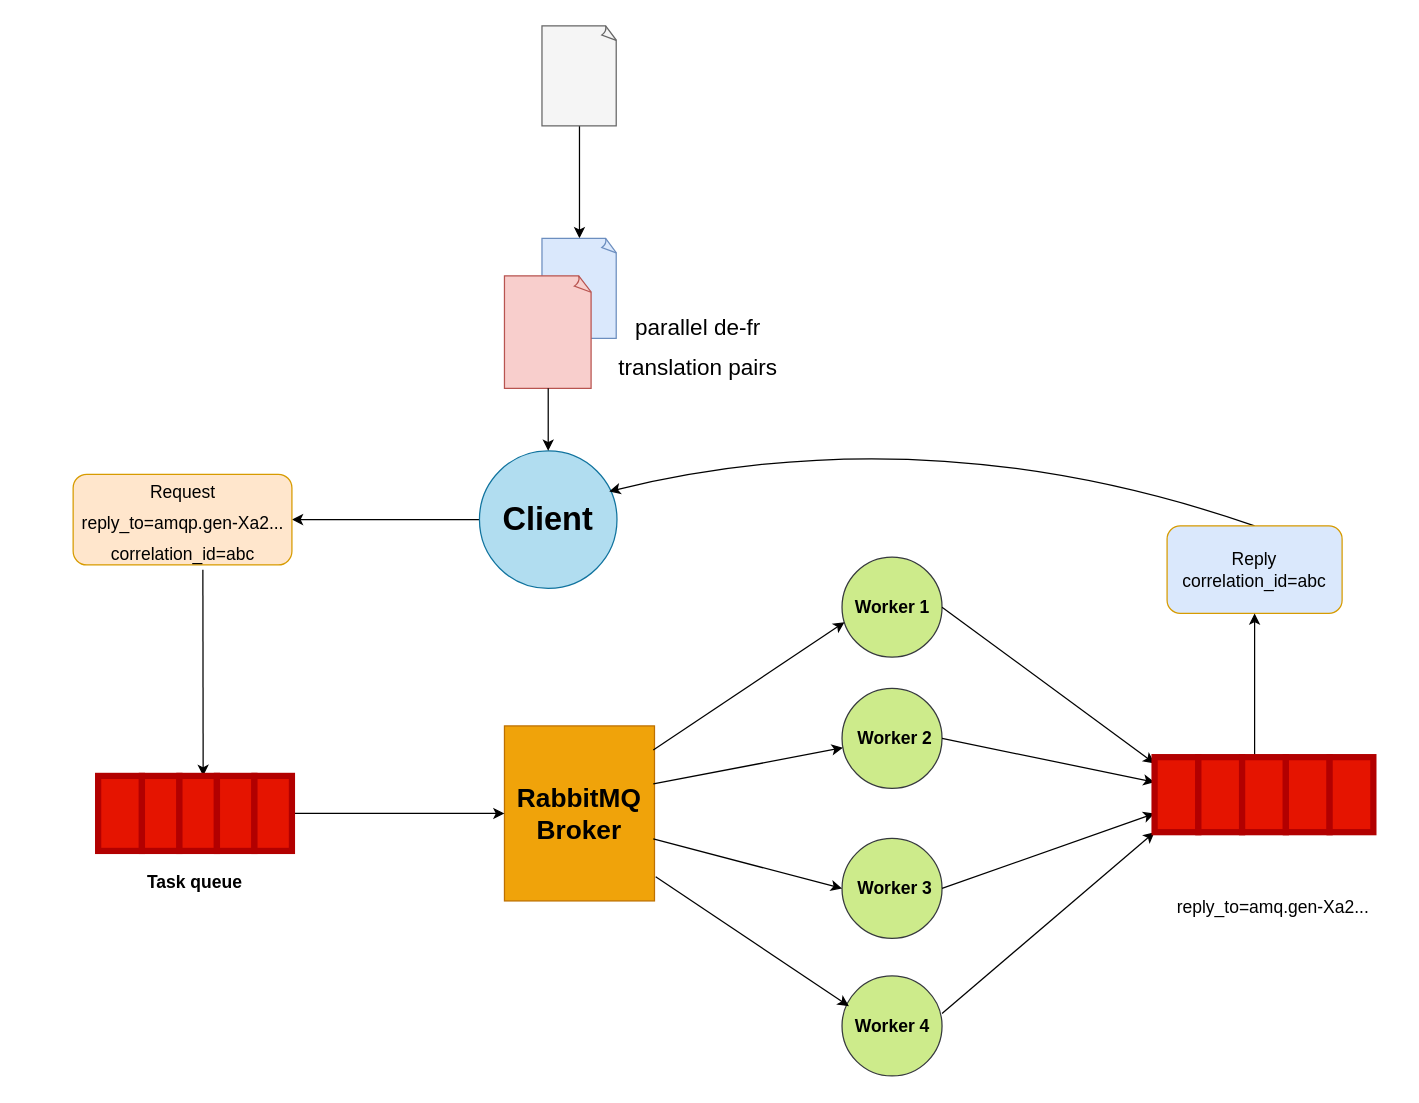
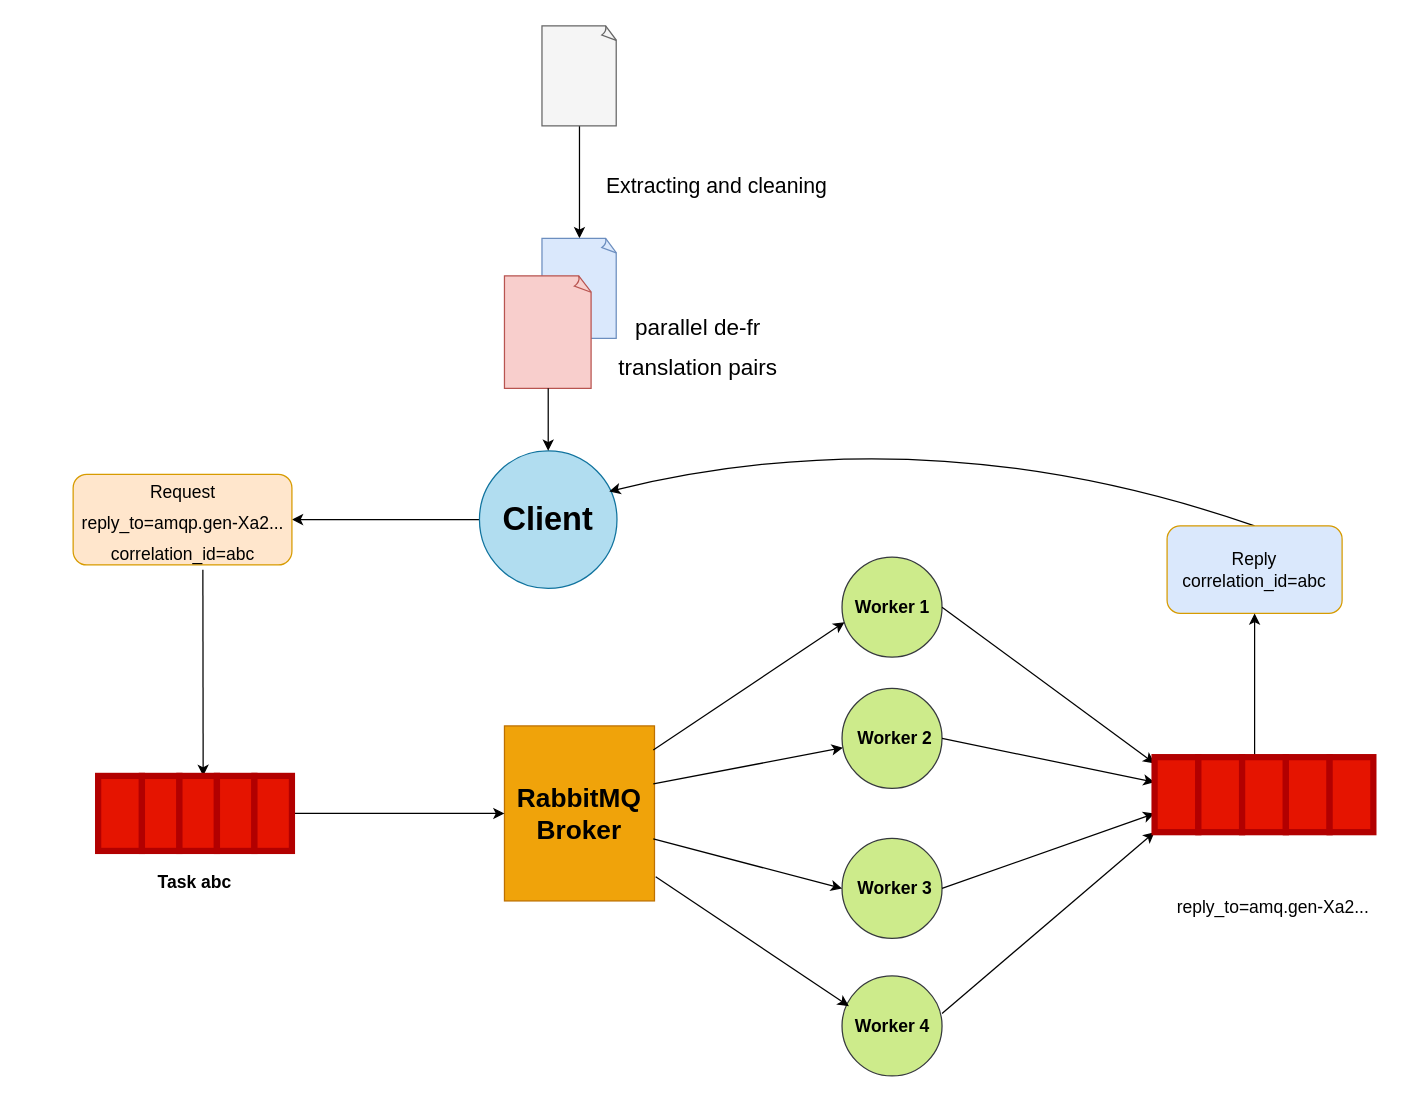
node "Extracting and cleaning": added
node "Task queue": label "Task queue" -> "Task abc"
